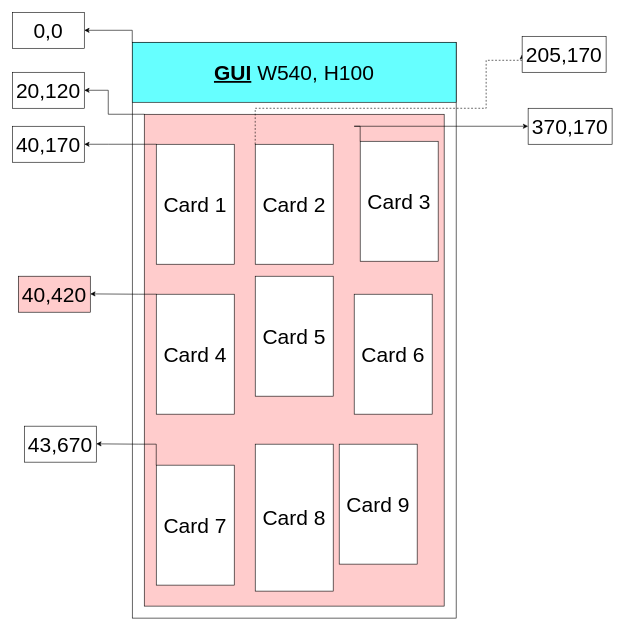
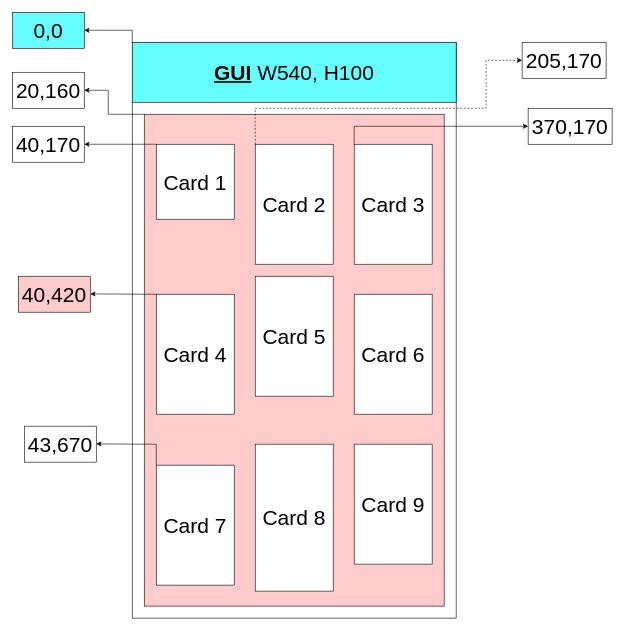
node "0,0": fillcolor #ffffff -> #66ffff
node "205,170": moved (564, 54) -> (564, 60)
node "20,120": label "20,120" -> "20,160"
node "Card 3": moved (399, 201) -> (393, 204)
node "Card 1": size 78x120 -> 78x75
node "Card 9": moved (378, 504) -> (393, 504)
